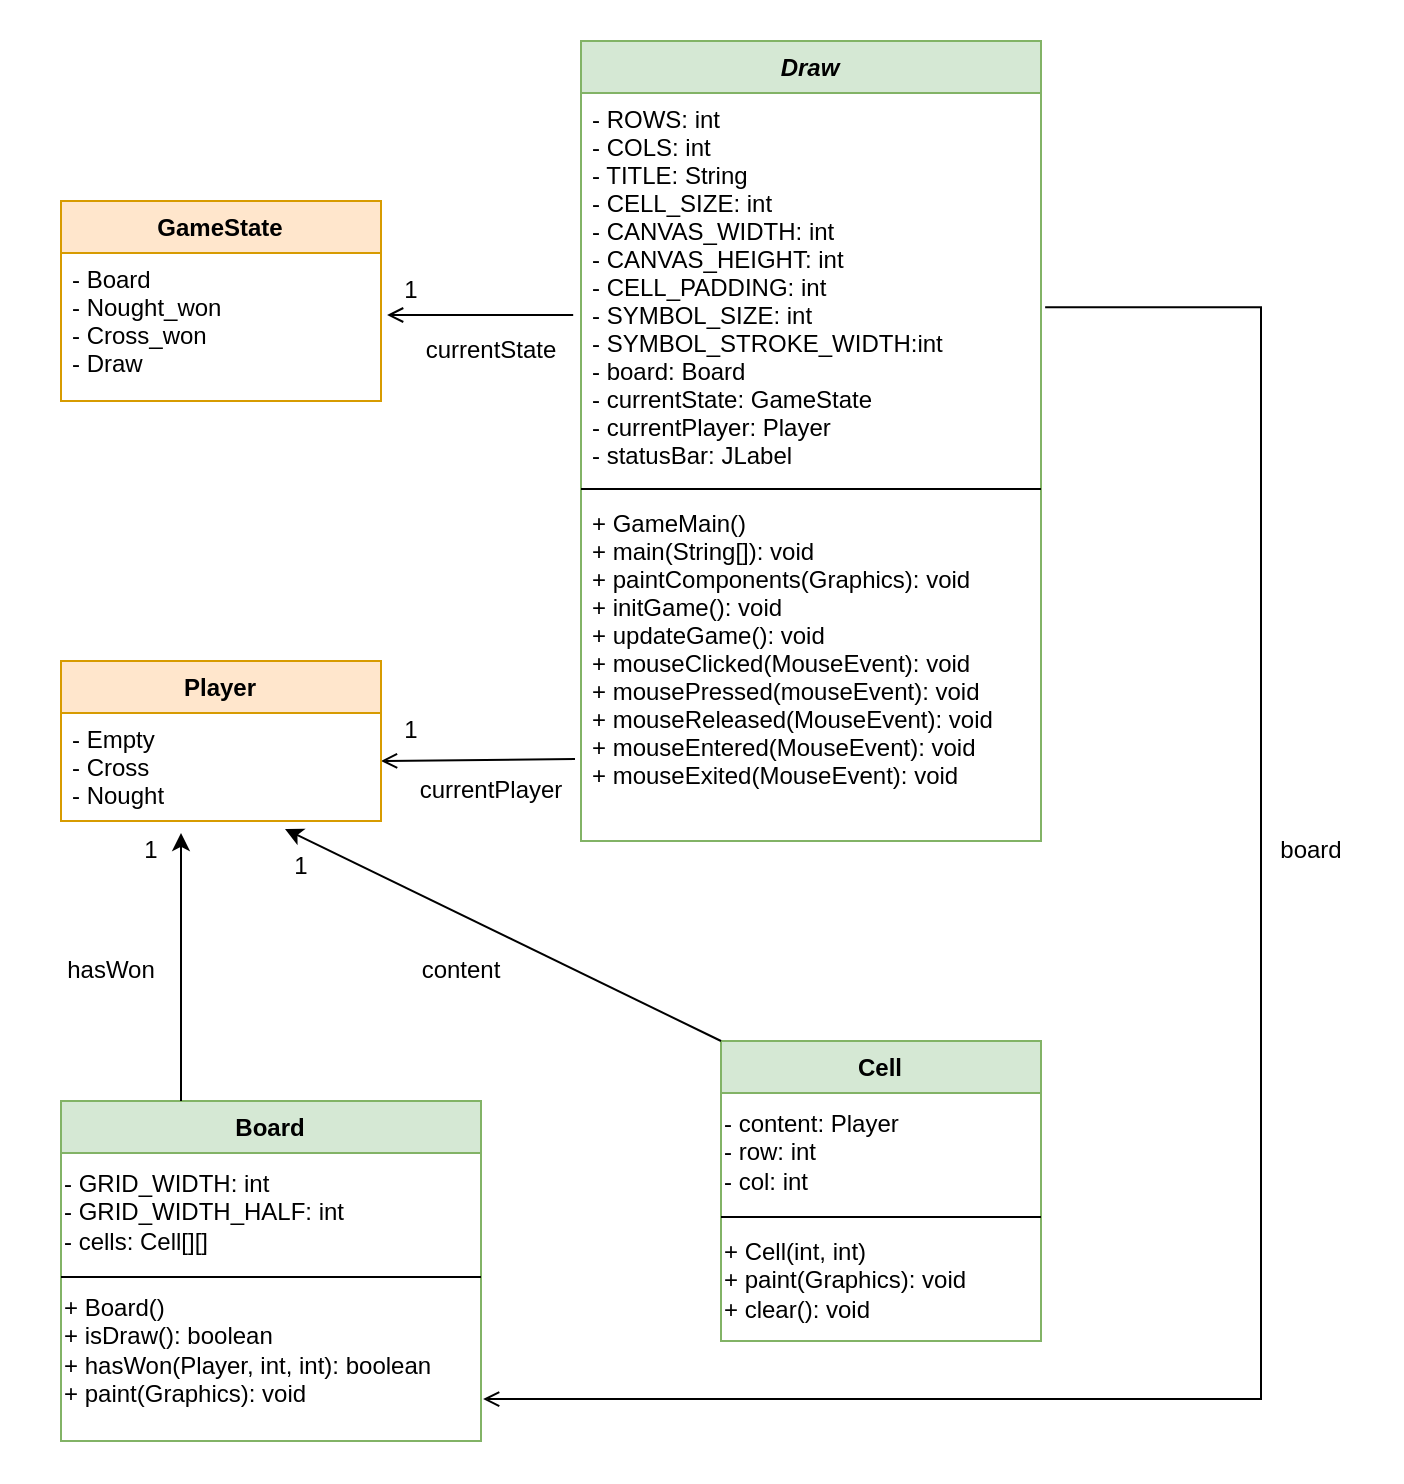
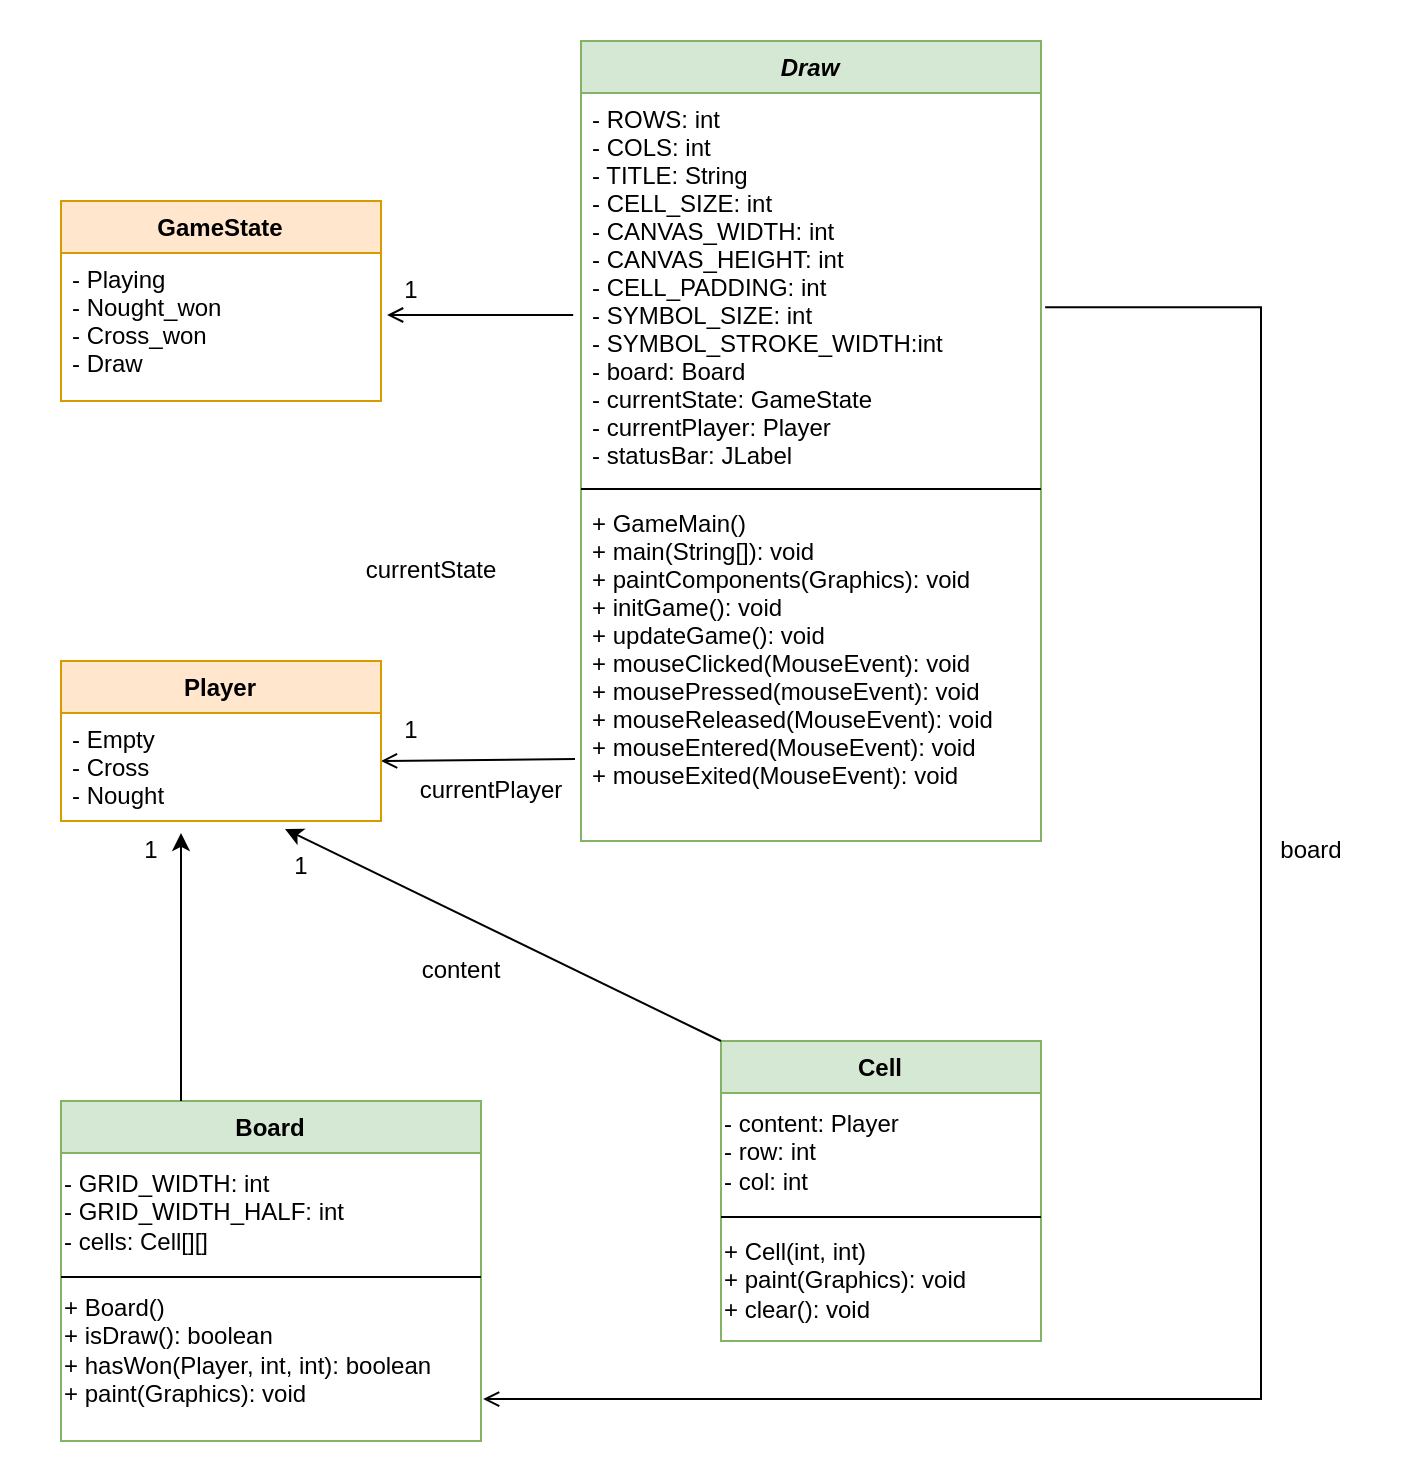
node "- Board - Nought_won - Cross_won - Draw": label "- Board - Nought_won - Cross_won - Draw" -> "- Playing - Nought_won - Cross_won - Draw"
node "currentState": moved (491, 351) -> (431, 571)
node "hasWon": removed
